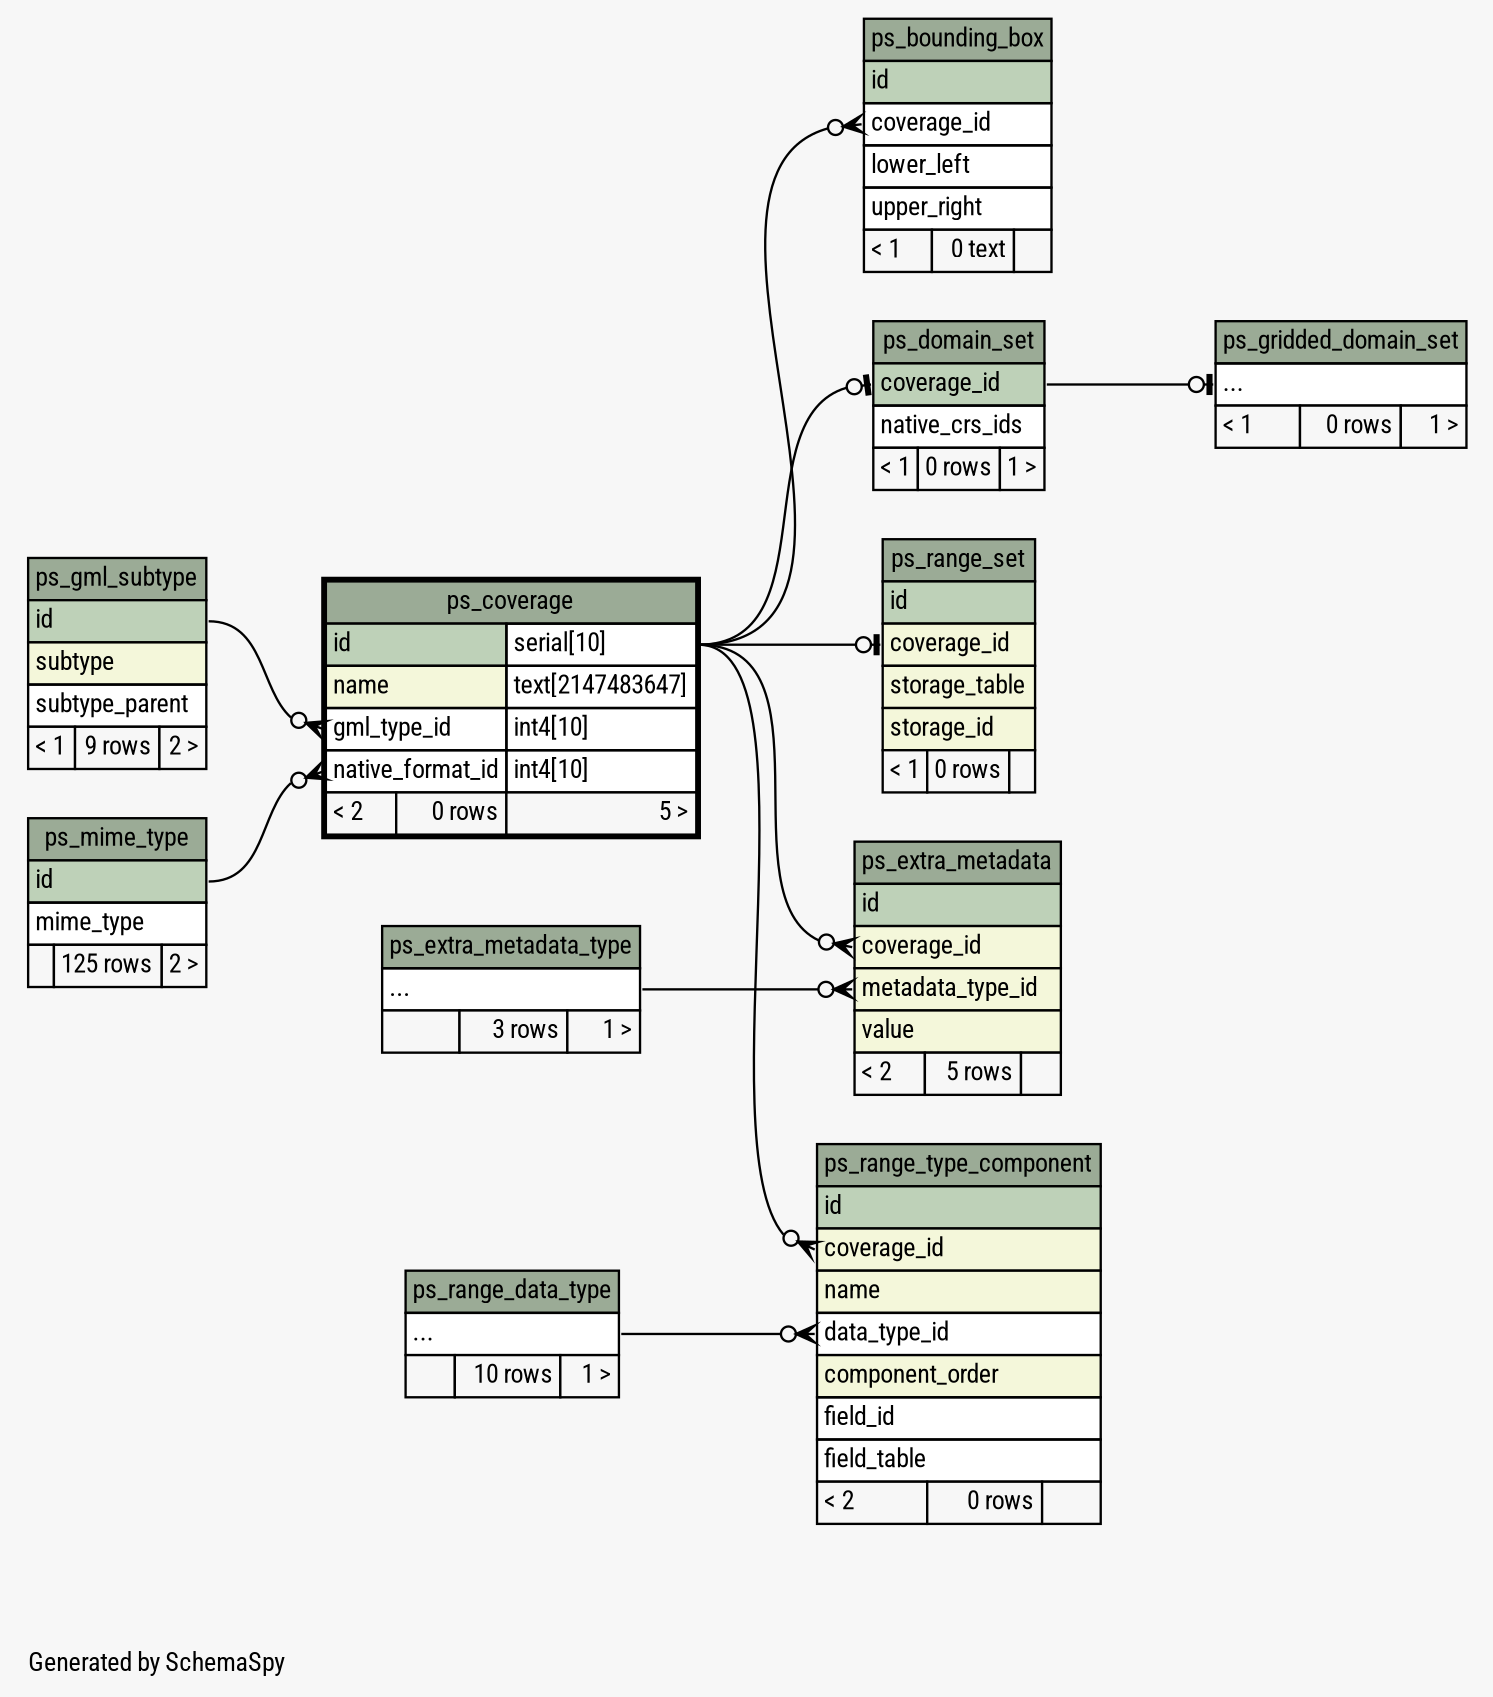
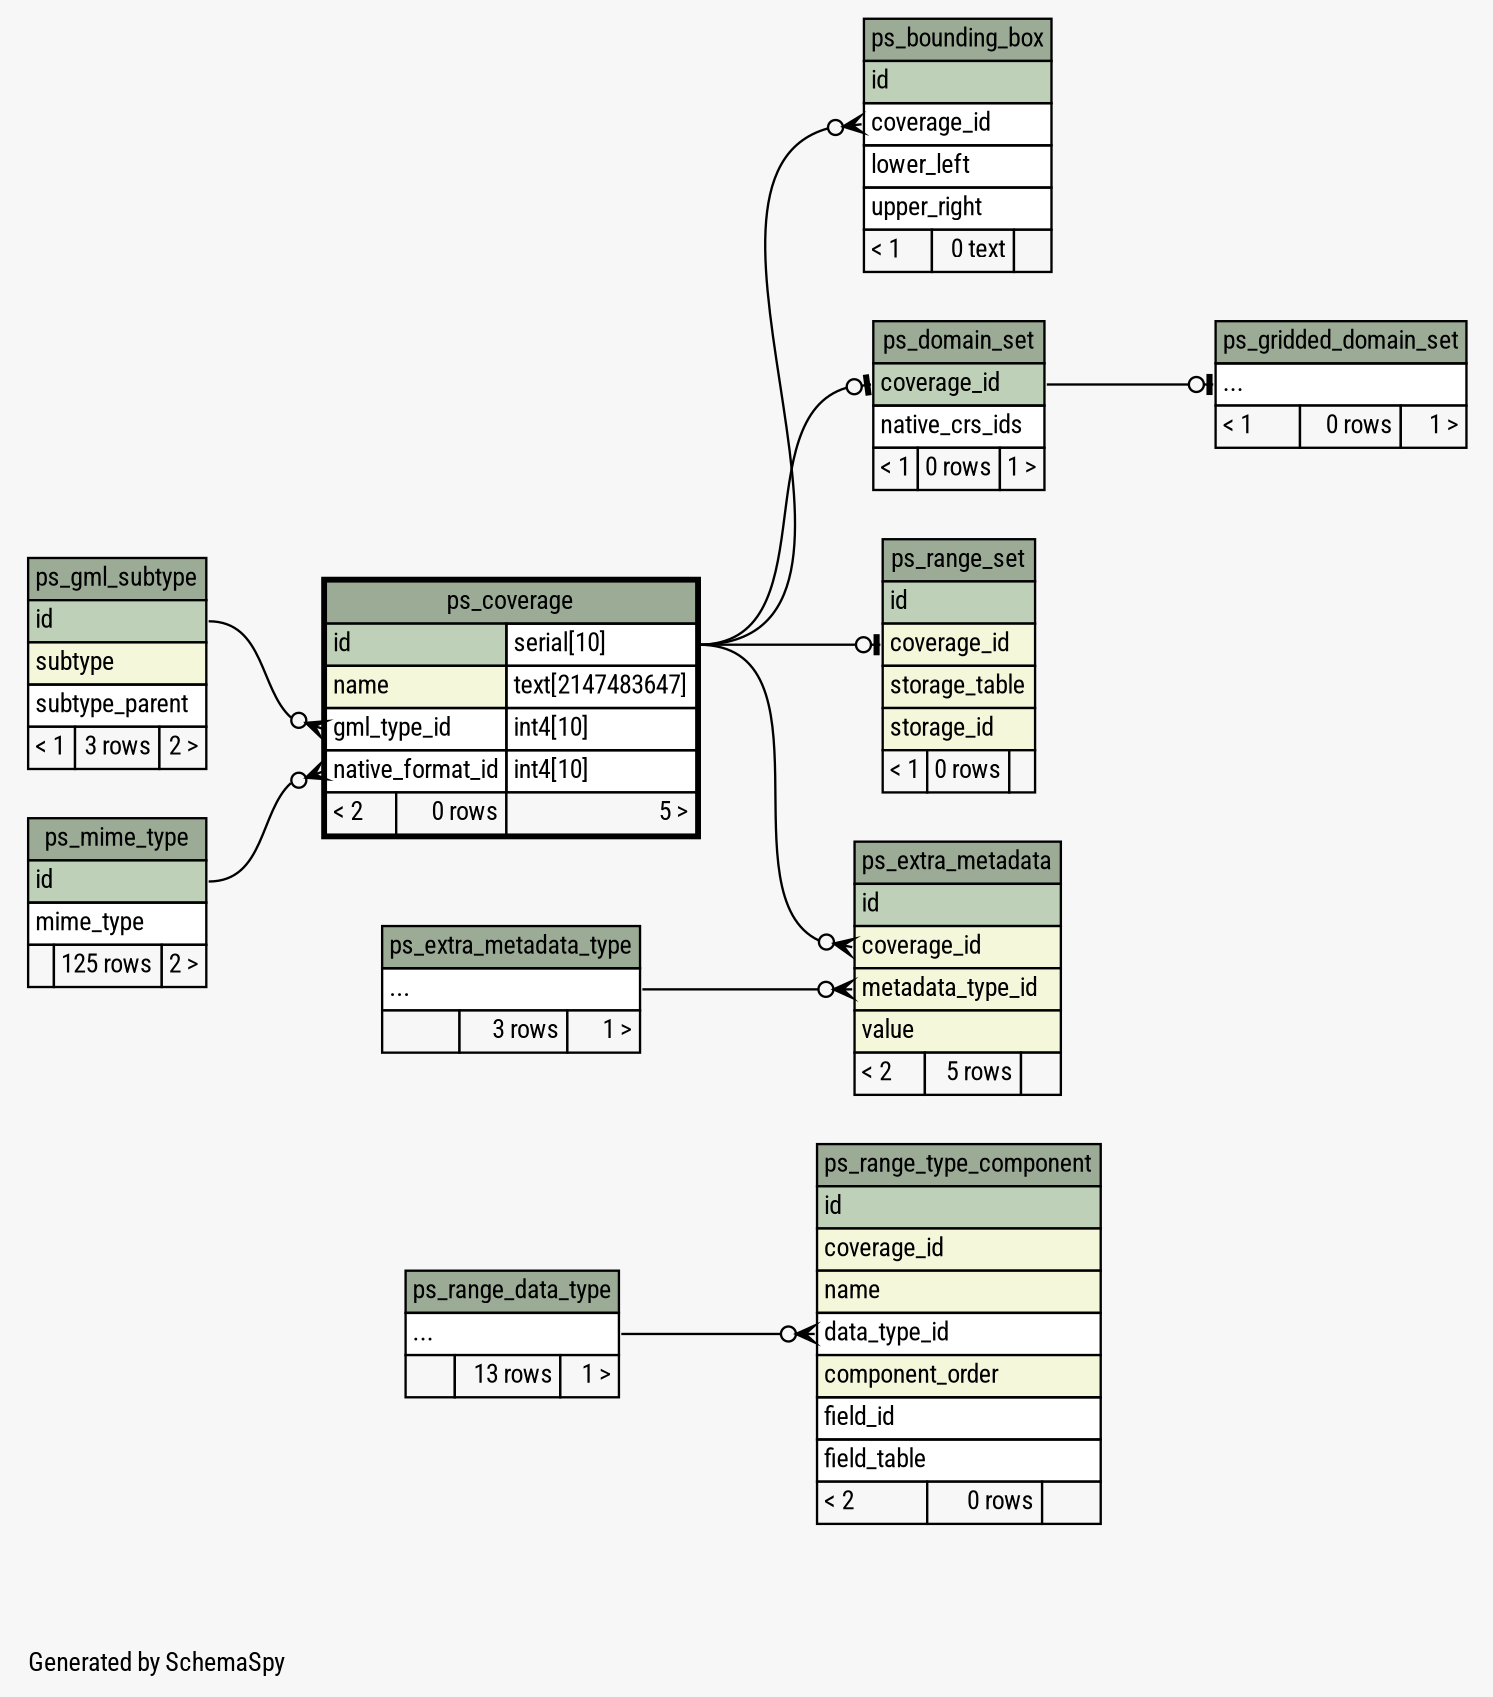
node "ps_gml_subtype": text "9 rows" -> "3 rows"
edge "ps_coverage" -> "ps_range_type_component": removed
node "ps_range_data_type": text "10 rows" -> "13 rows"
